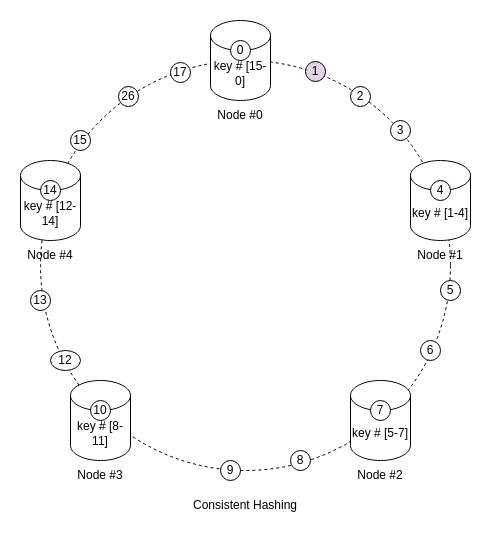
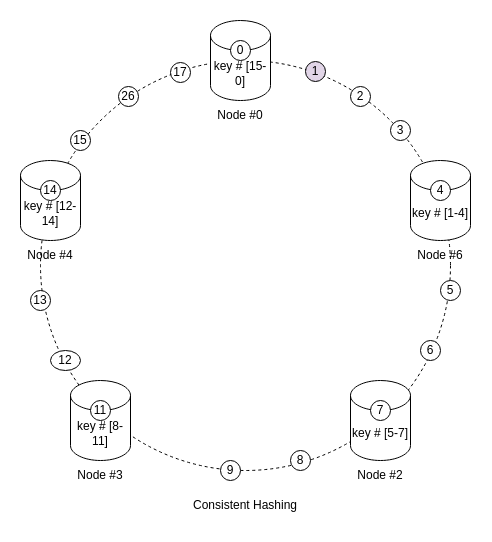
node "Node #1": label "Node #1" -> "Node #6"
node "10": label "10" -> "11"
